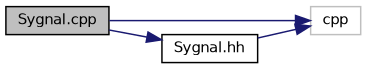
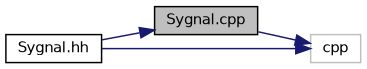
edge "Sygnal.cpp" -> "Sygnal.hh": reversed
